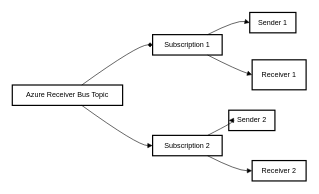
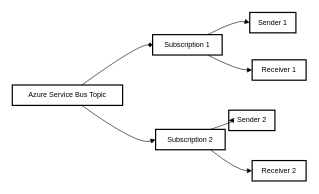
node "Receiver 1": size 54x30 -> 54x20
node "Azure Receiver Bus Topic": label "Azure Receiver Bus Topic" -> "Azure Service Bus Topic"
node "Subscription 2": moved (188, 146) -> (191, 140)
